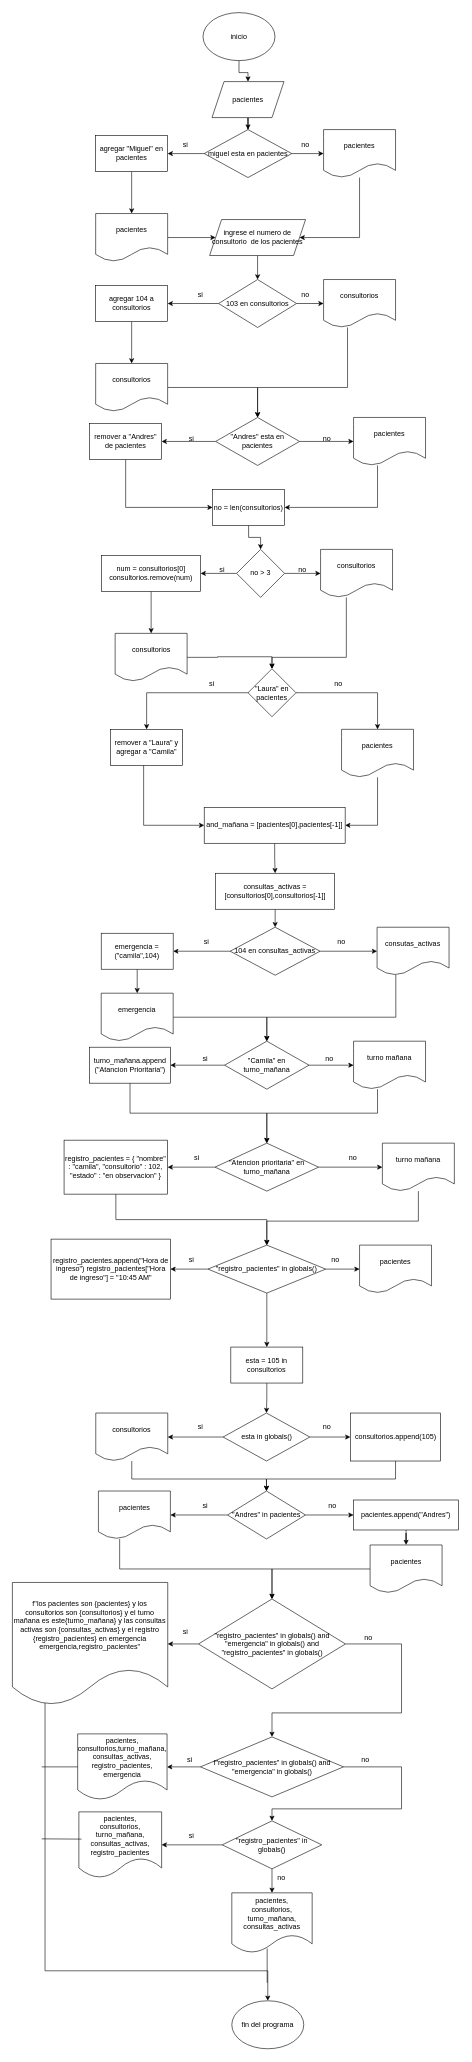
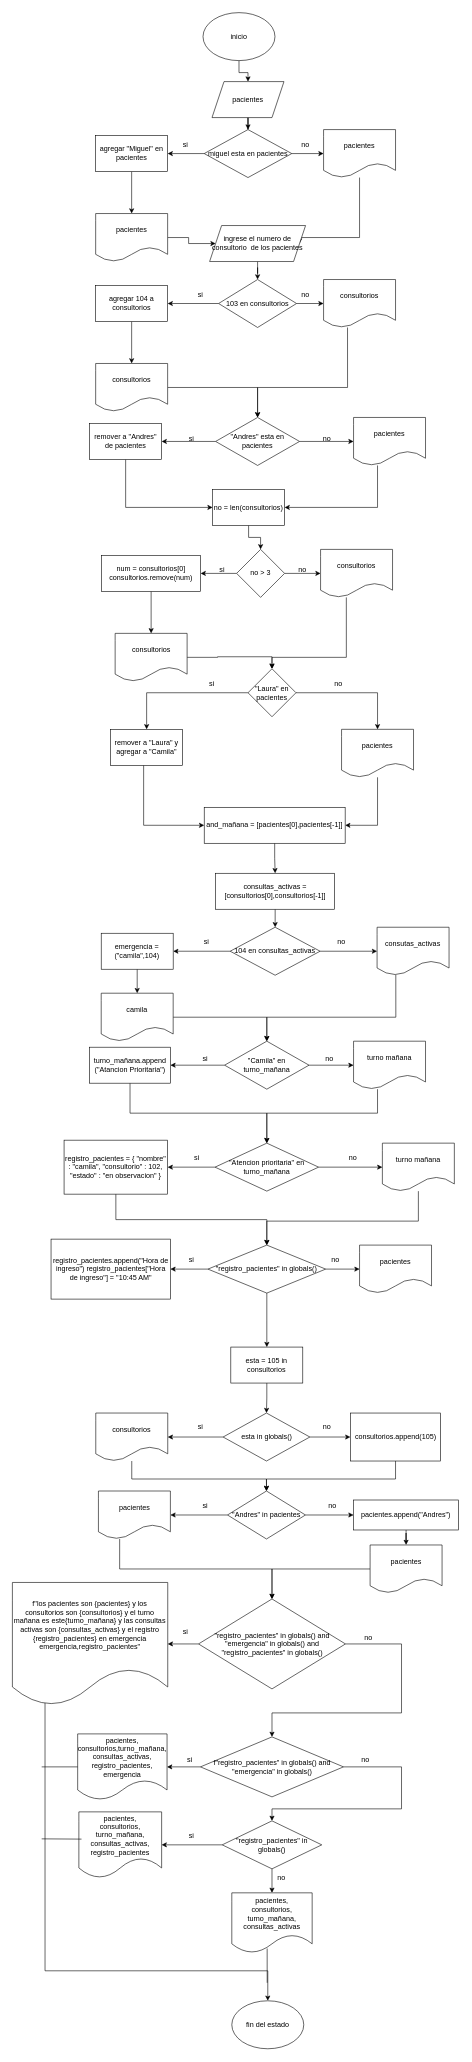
node "ingrese el numero de consultorio de los pacientes": moved (258, 237) -> (258, 243)
node "emergencia": label "emergencia" -> "camila"
node "fin del programa": label "fin del programa" -> "fin del estado"
